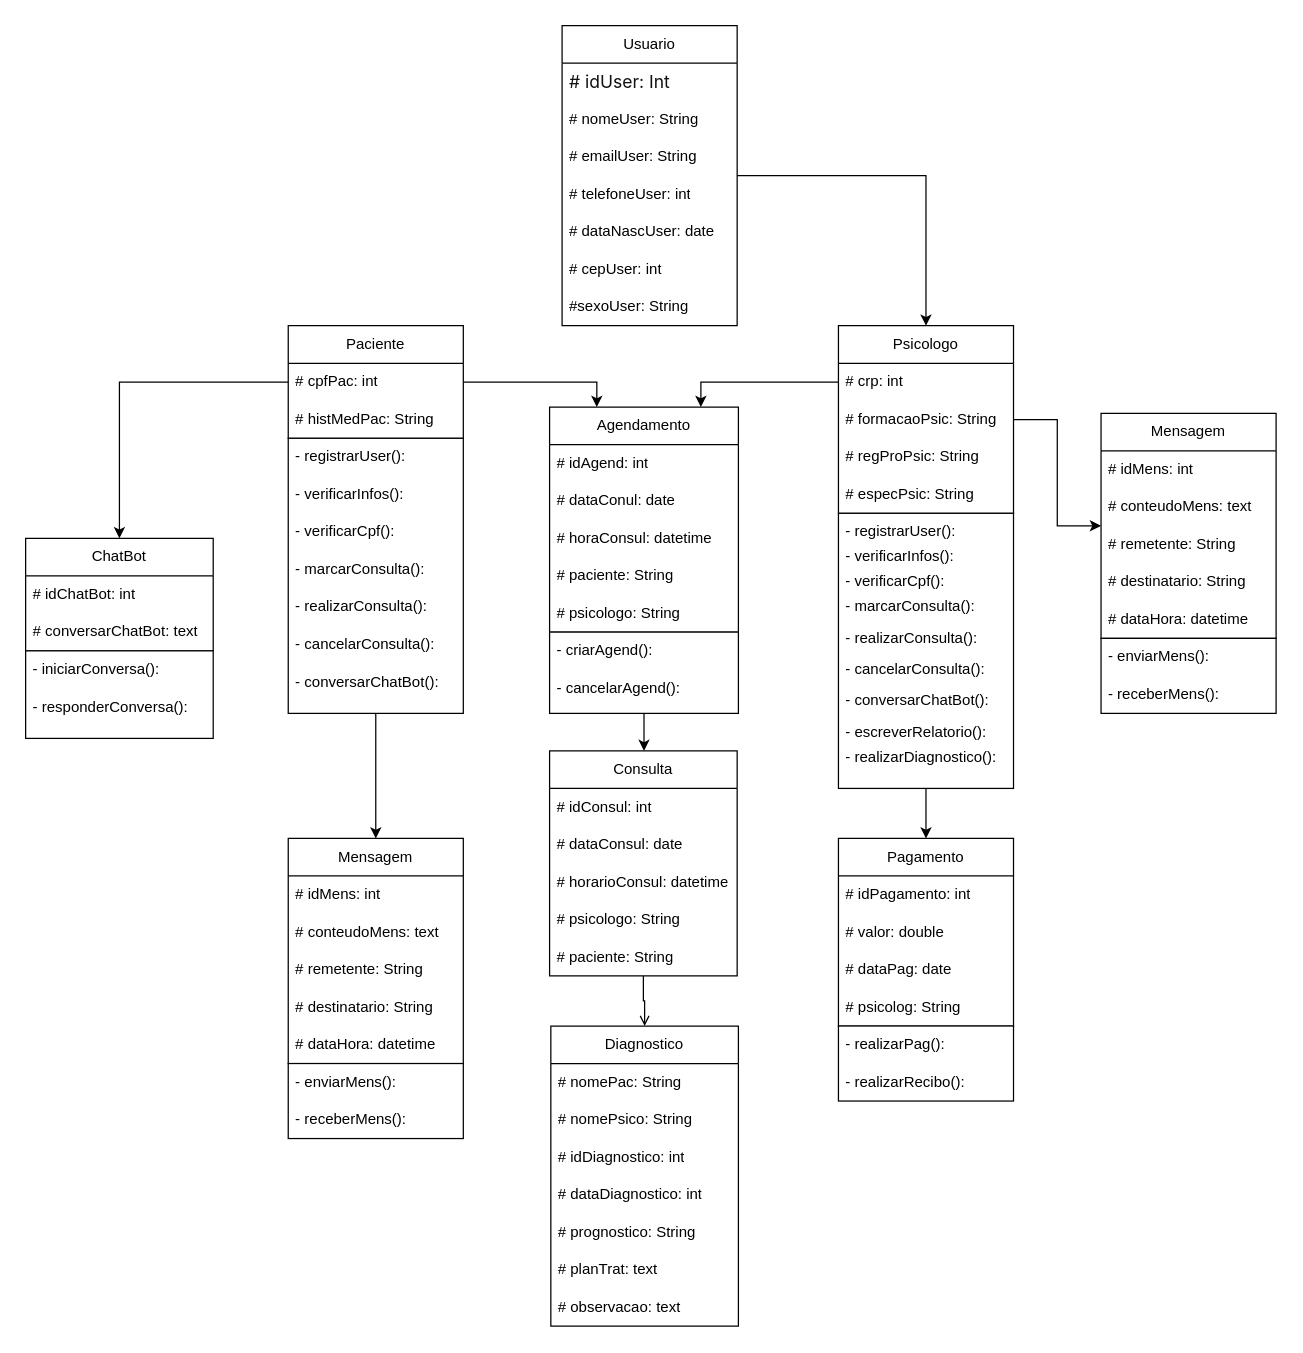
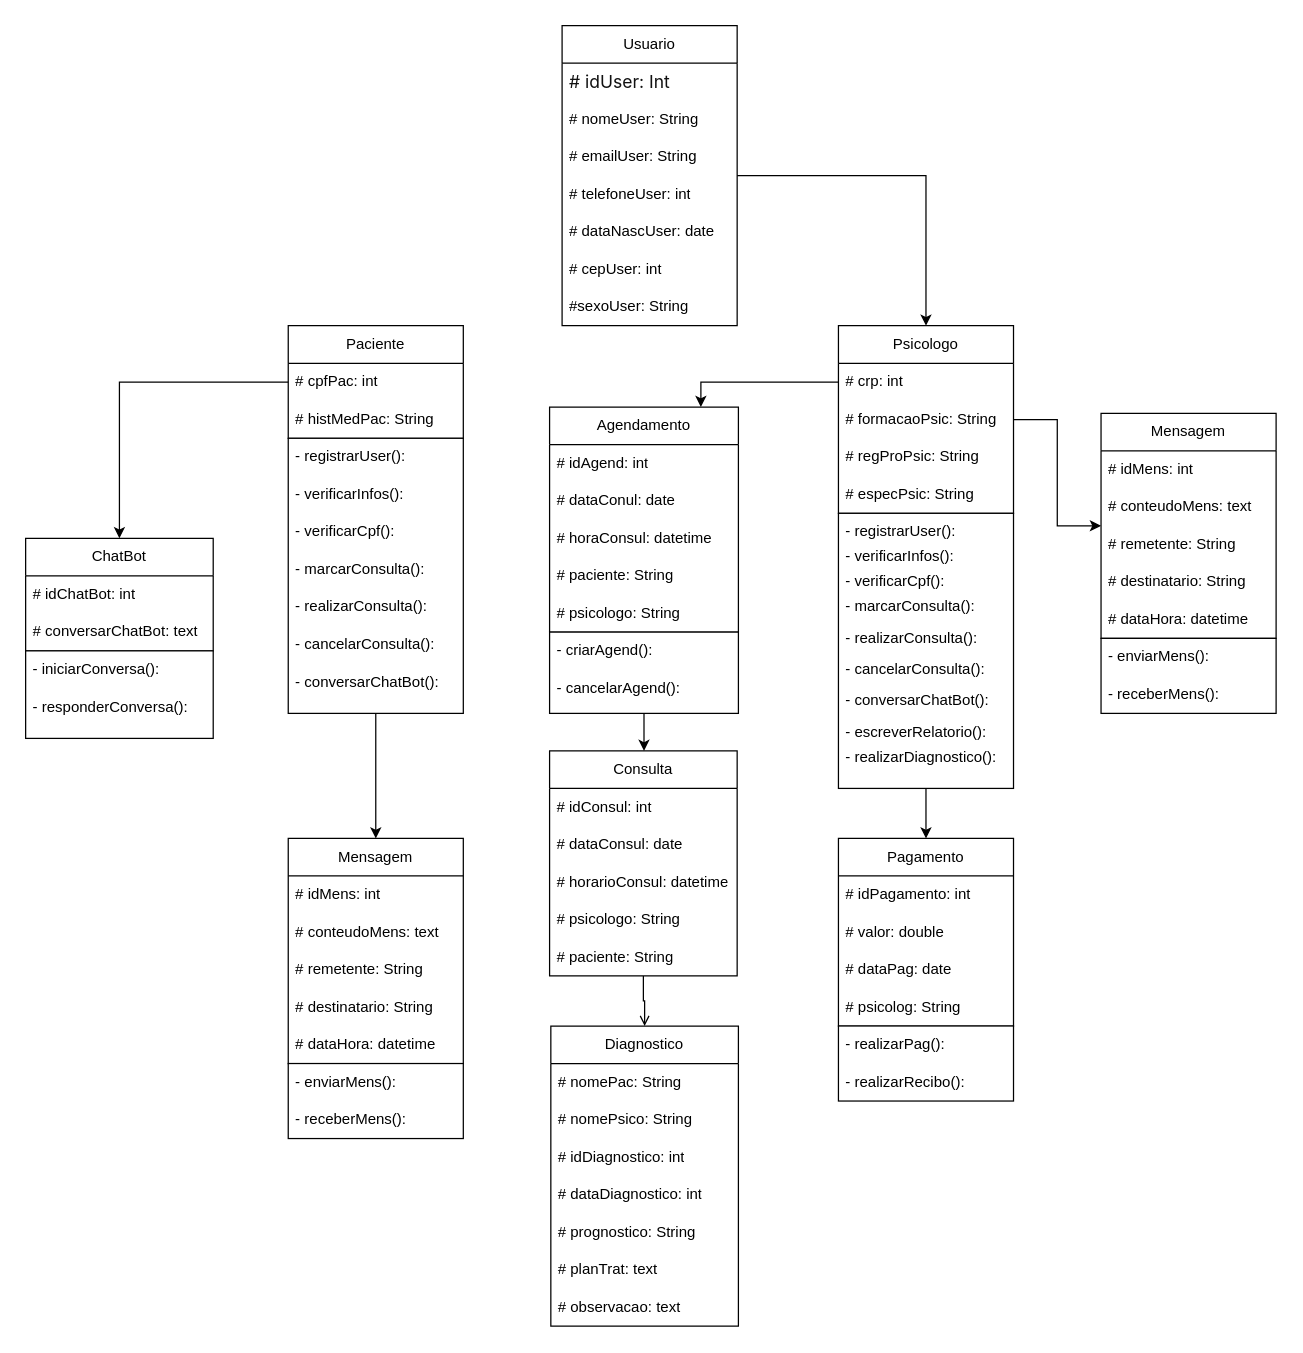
edge "# cpfPac: int" -> "Agendamento": removed
